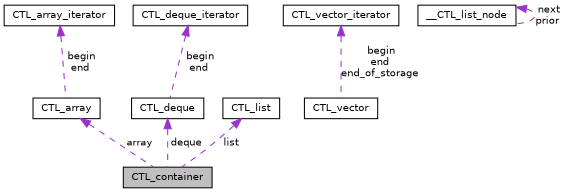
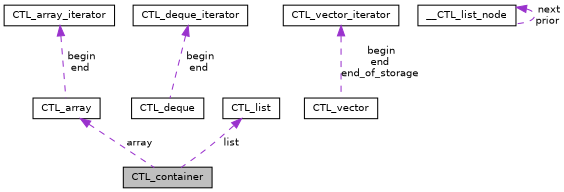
edge "CTL_container" -> "CTL_deque": removed, label "deque"
